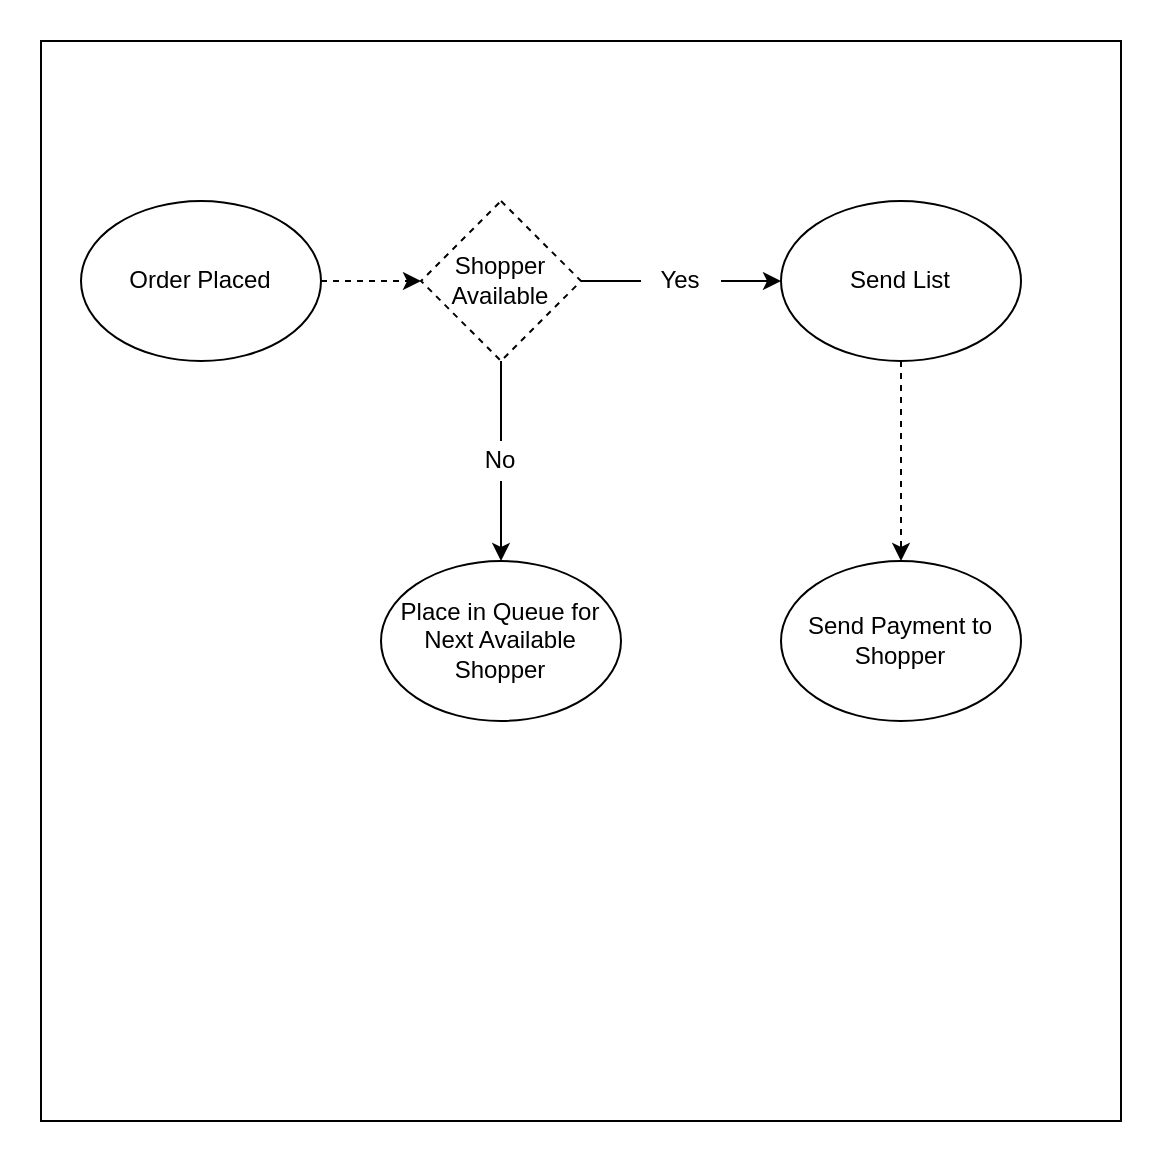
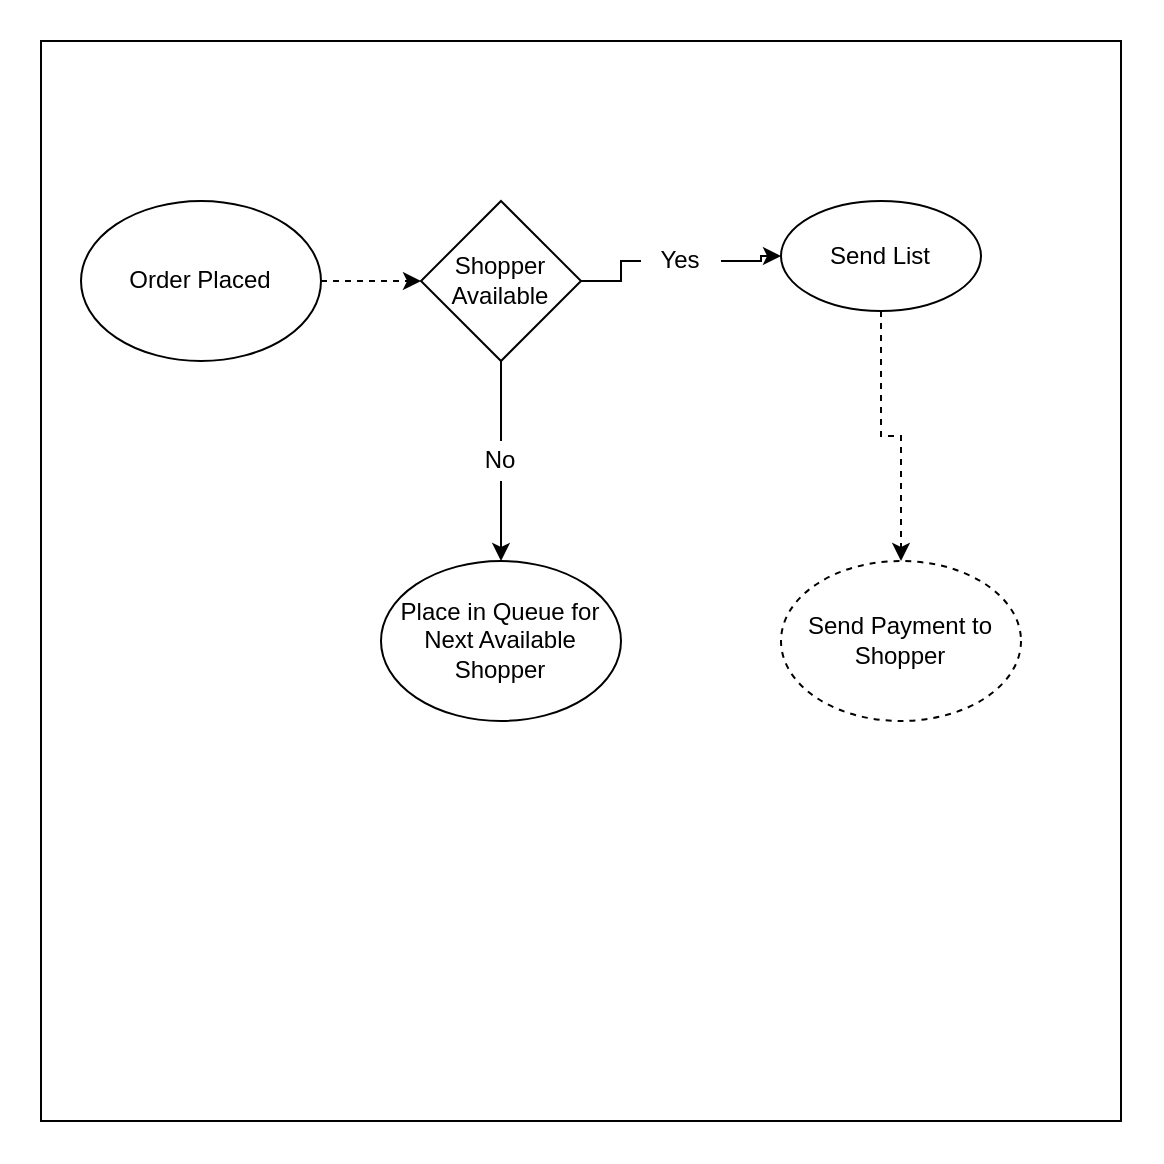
node "Shopper Available": style dashed -> solid
node "Yes": moved (681, 281) -> (681, 261)
node "Send List": size 240x160 -> 200x110
node "Send Payment to Shopper": style solid -> dashed
